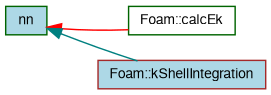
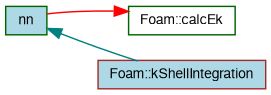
edge "Foam::calcEk" -> "nn": reversed
